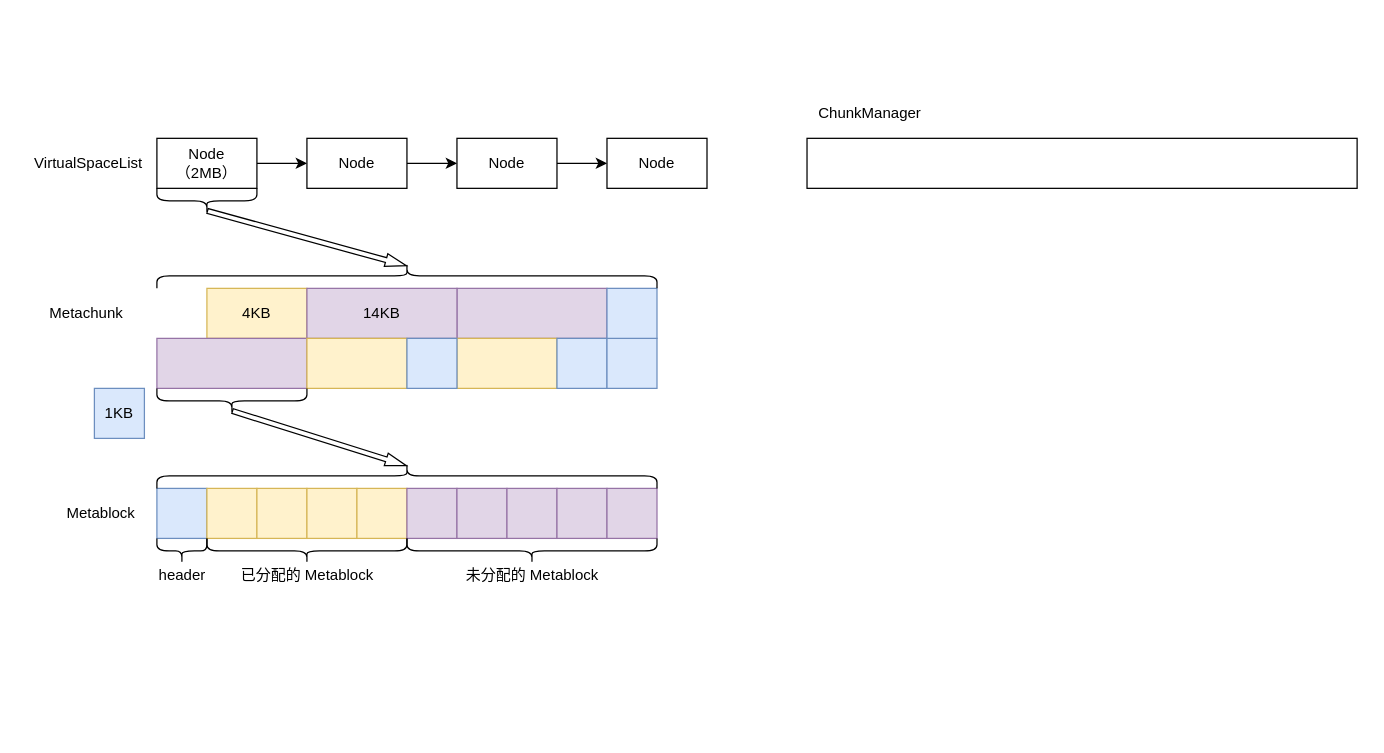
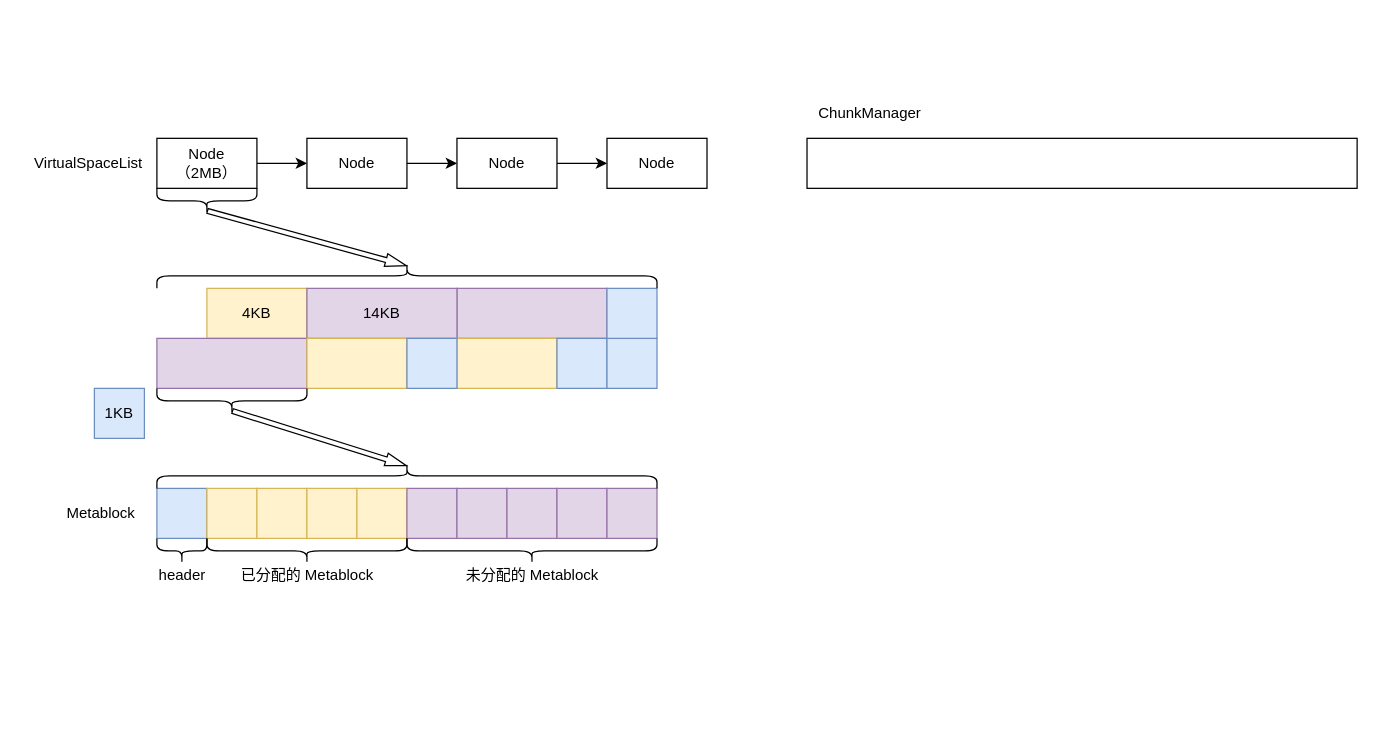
node "Metachunk": removed
